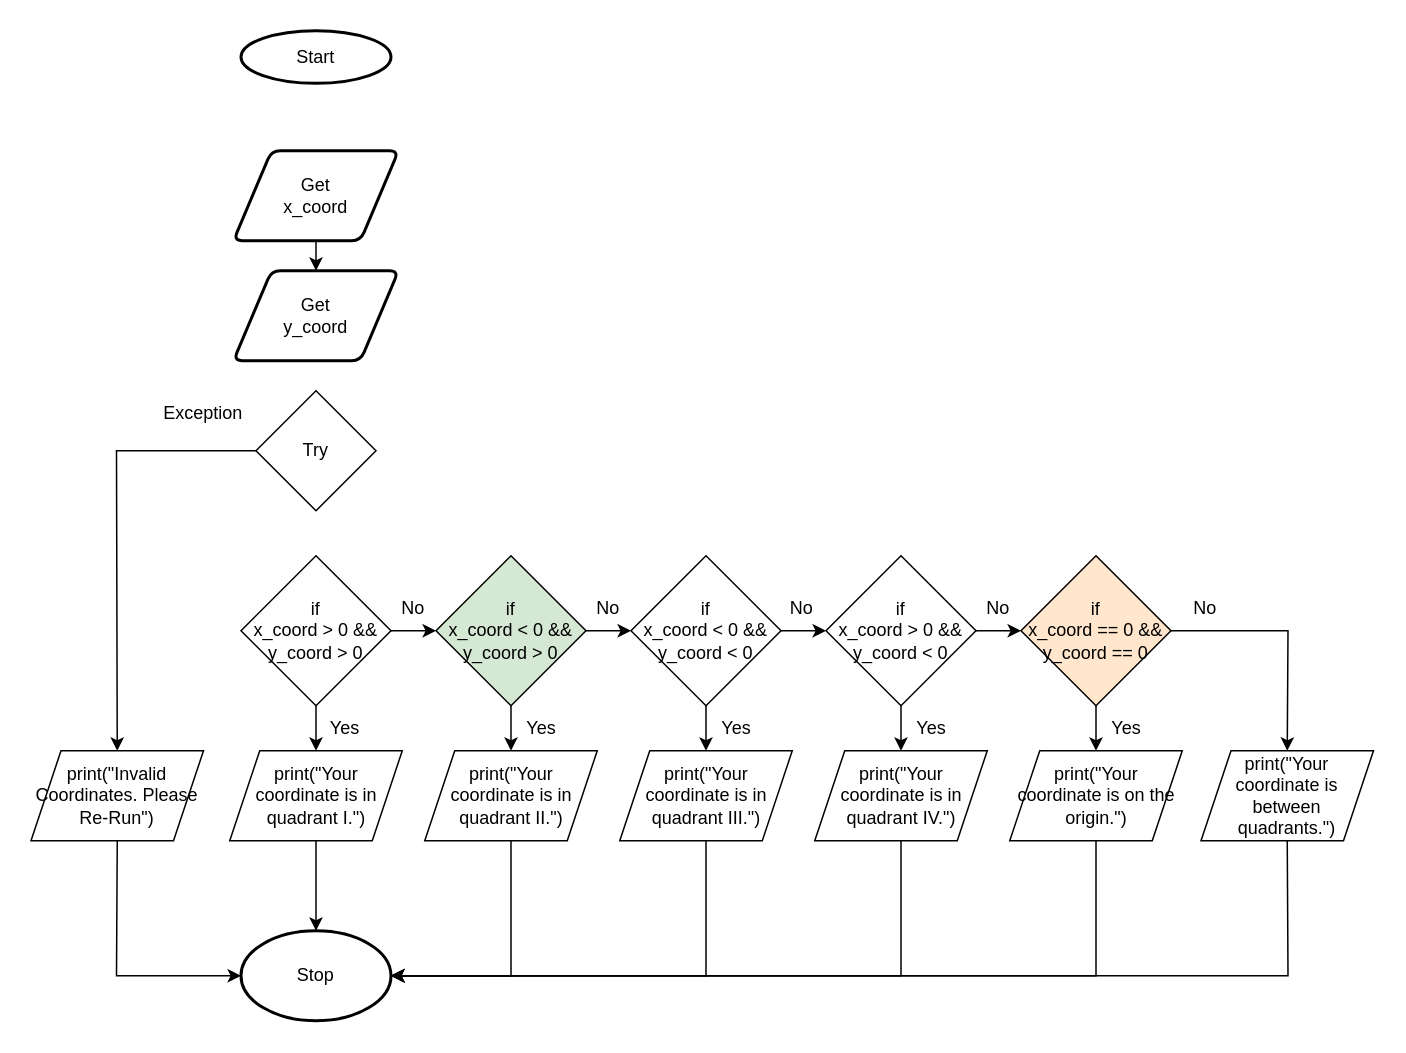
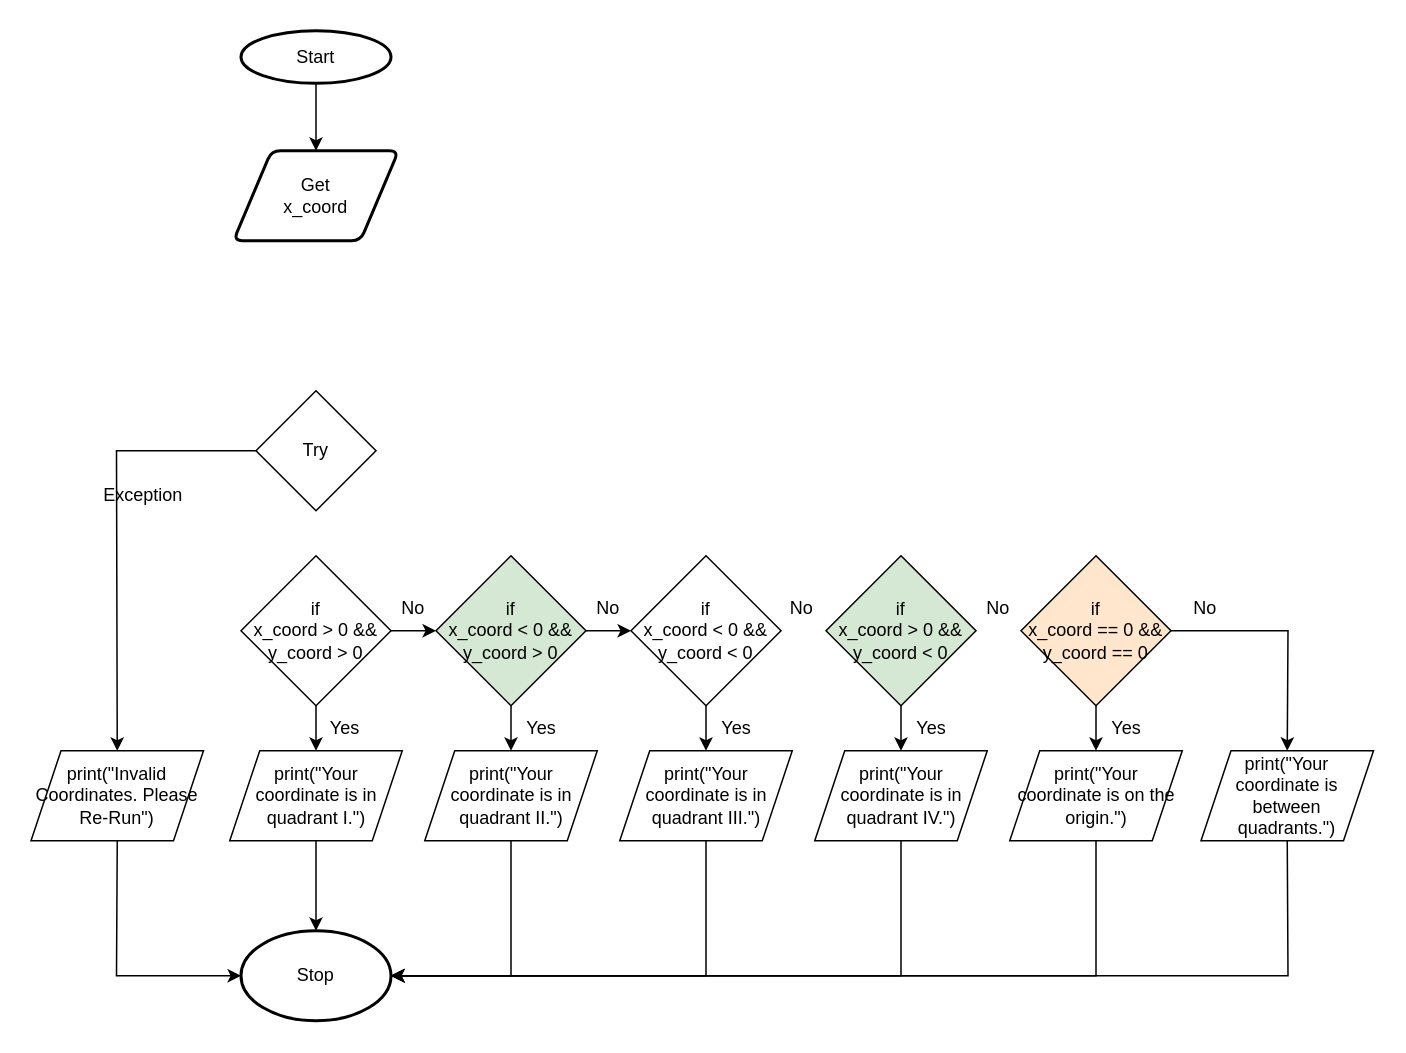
edge "Start" -> "Get x_coord": added
edge "Get x_coord" -> "Get y_coord": removed
node "Get y_coord": removed
node "Exception": moved (203, 413) -> (143, 496)
edge "if x_coord < 0 && y_coord < 0" -> "if x_coord > 0 && y_coord < 0": removed
node "if x_coord > 0 && y_coord < 0": fillcolor #ffffff -> #d5e8d4
edge "if x_coord > 0 && y_coord < 0" -> "if x_coord == 0 && y_coord == 0": removed
